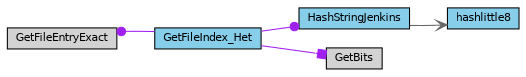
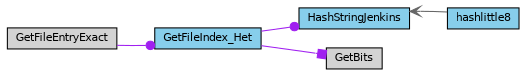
edge "HashStringJenkins" -> "hashlittle8": reversed
edge "GetFileIndex_Het" -> "GetFileEntryExact": reversed
